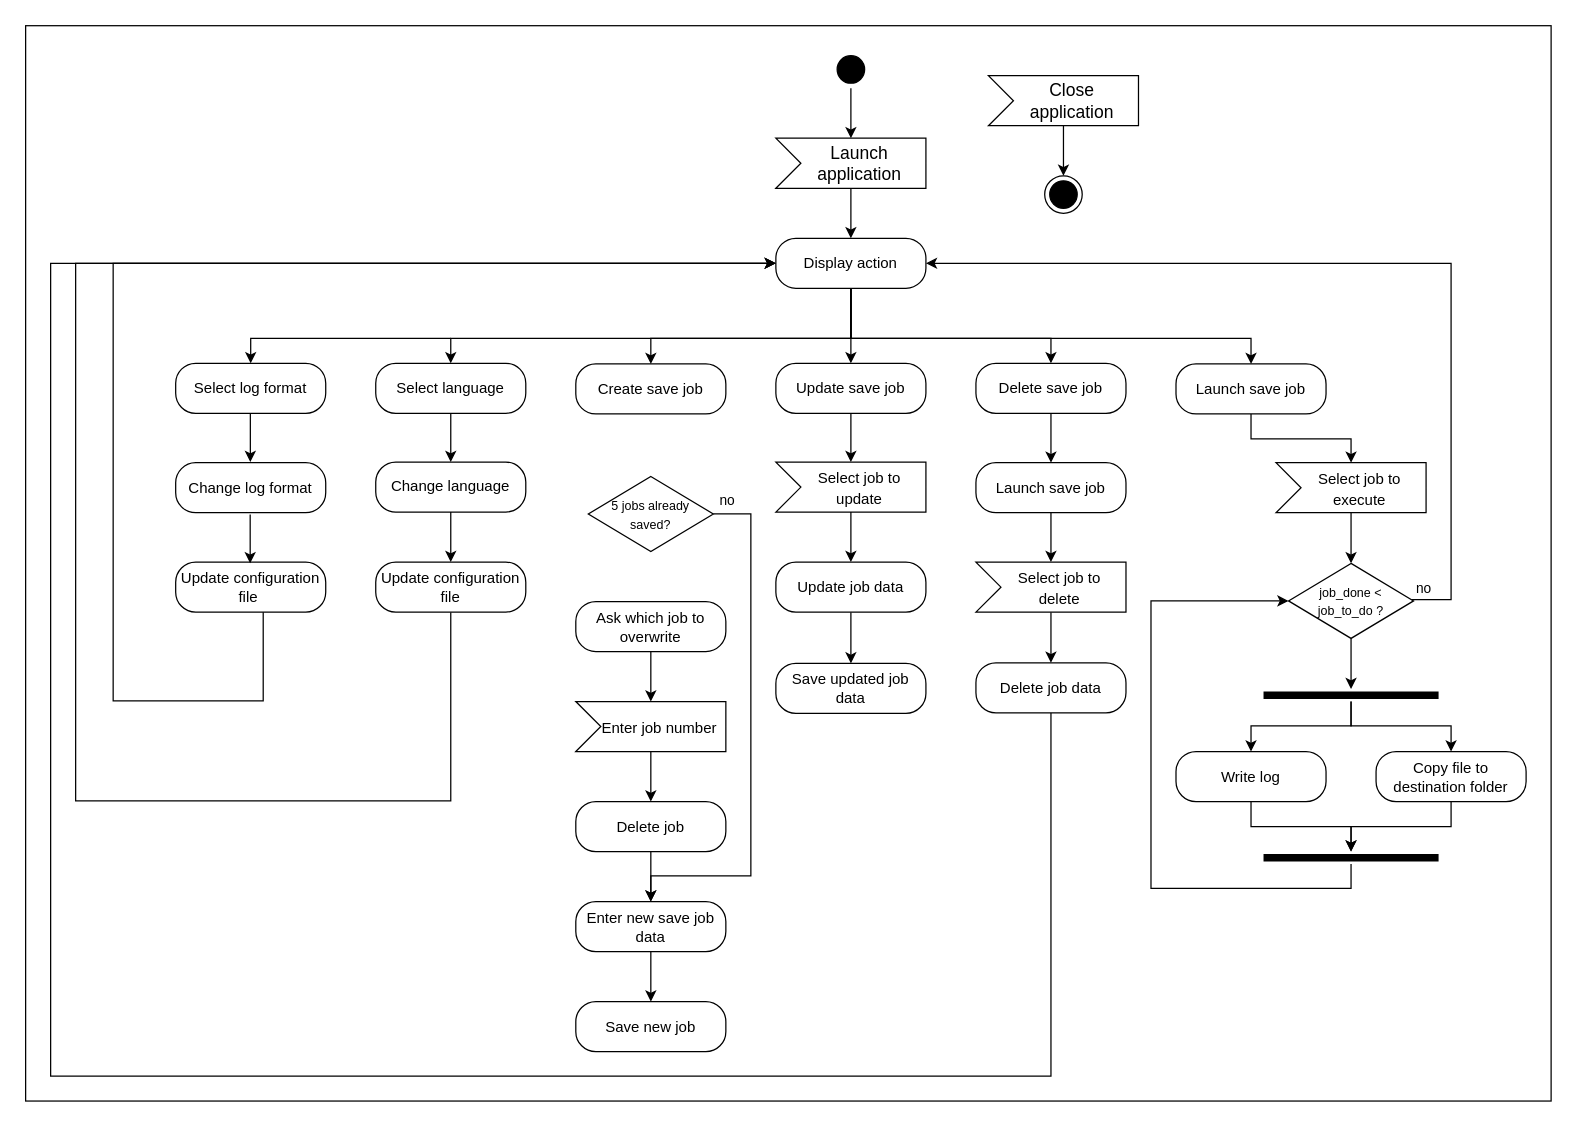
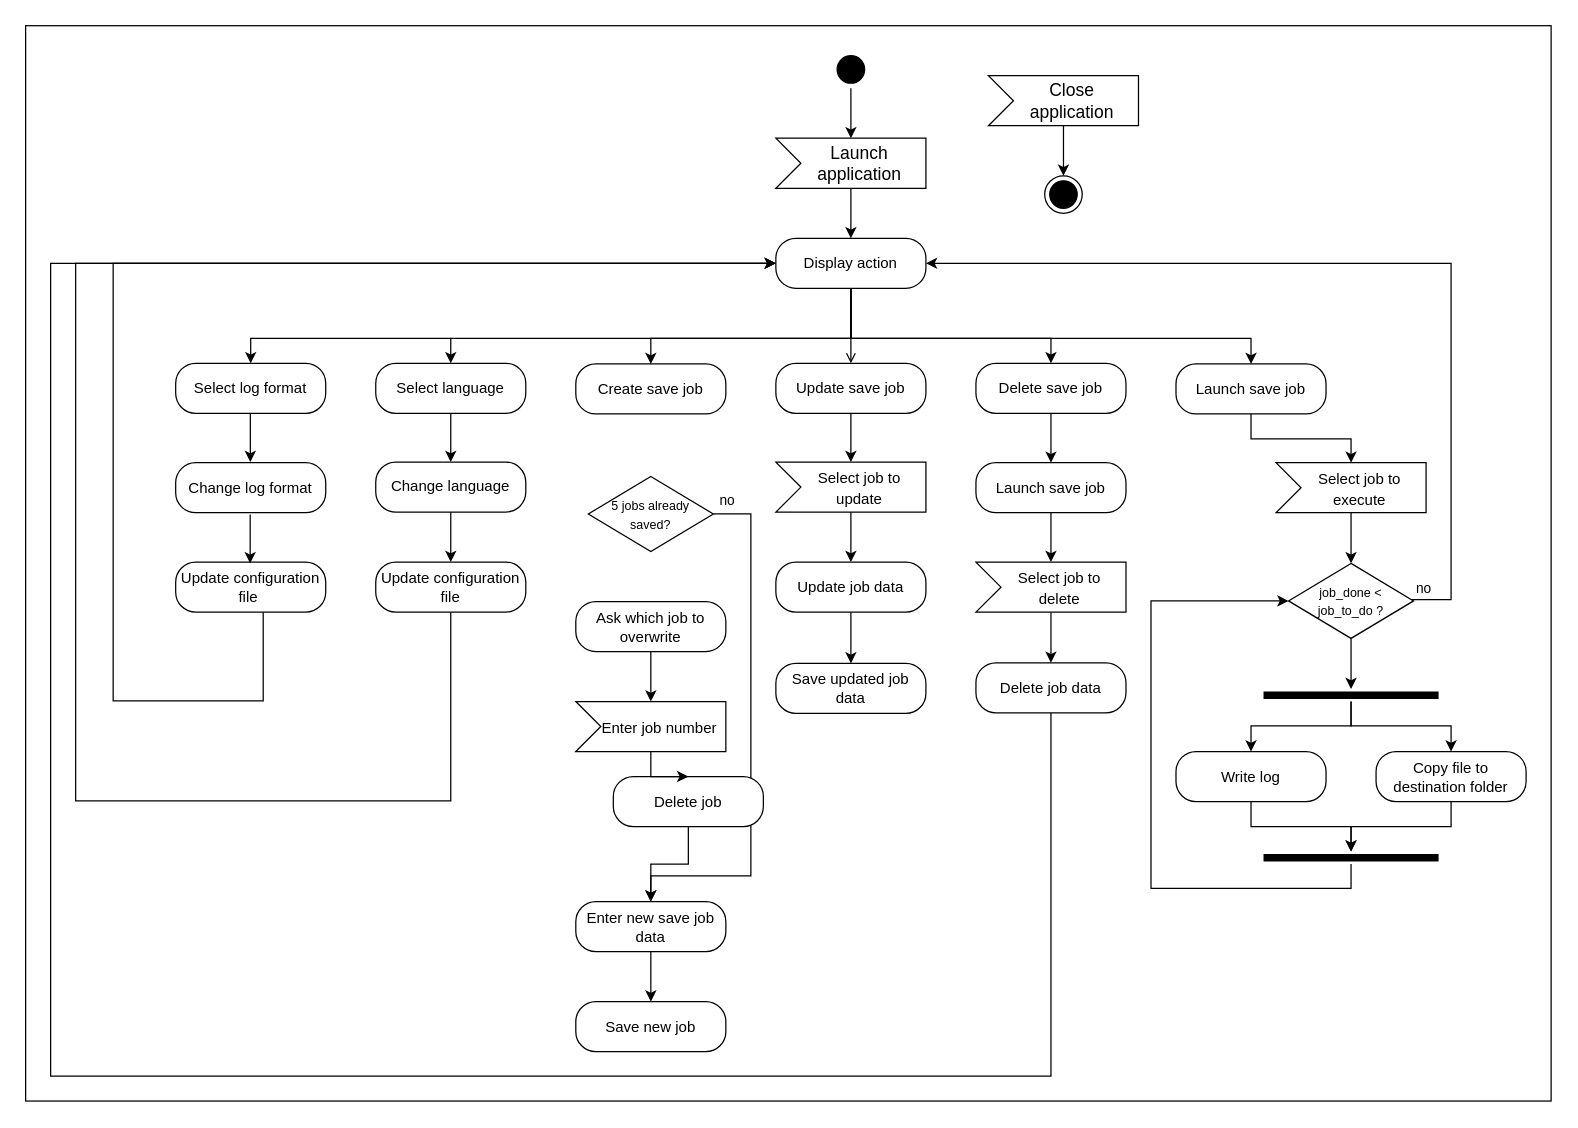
edge "Display action" -> "Update save job": arrowhead classic -> open
node "Delete job": moved (651, 826) -> (688, 801)
